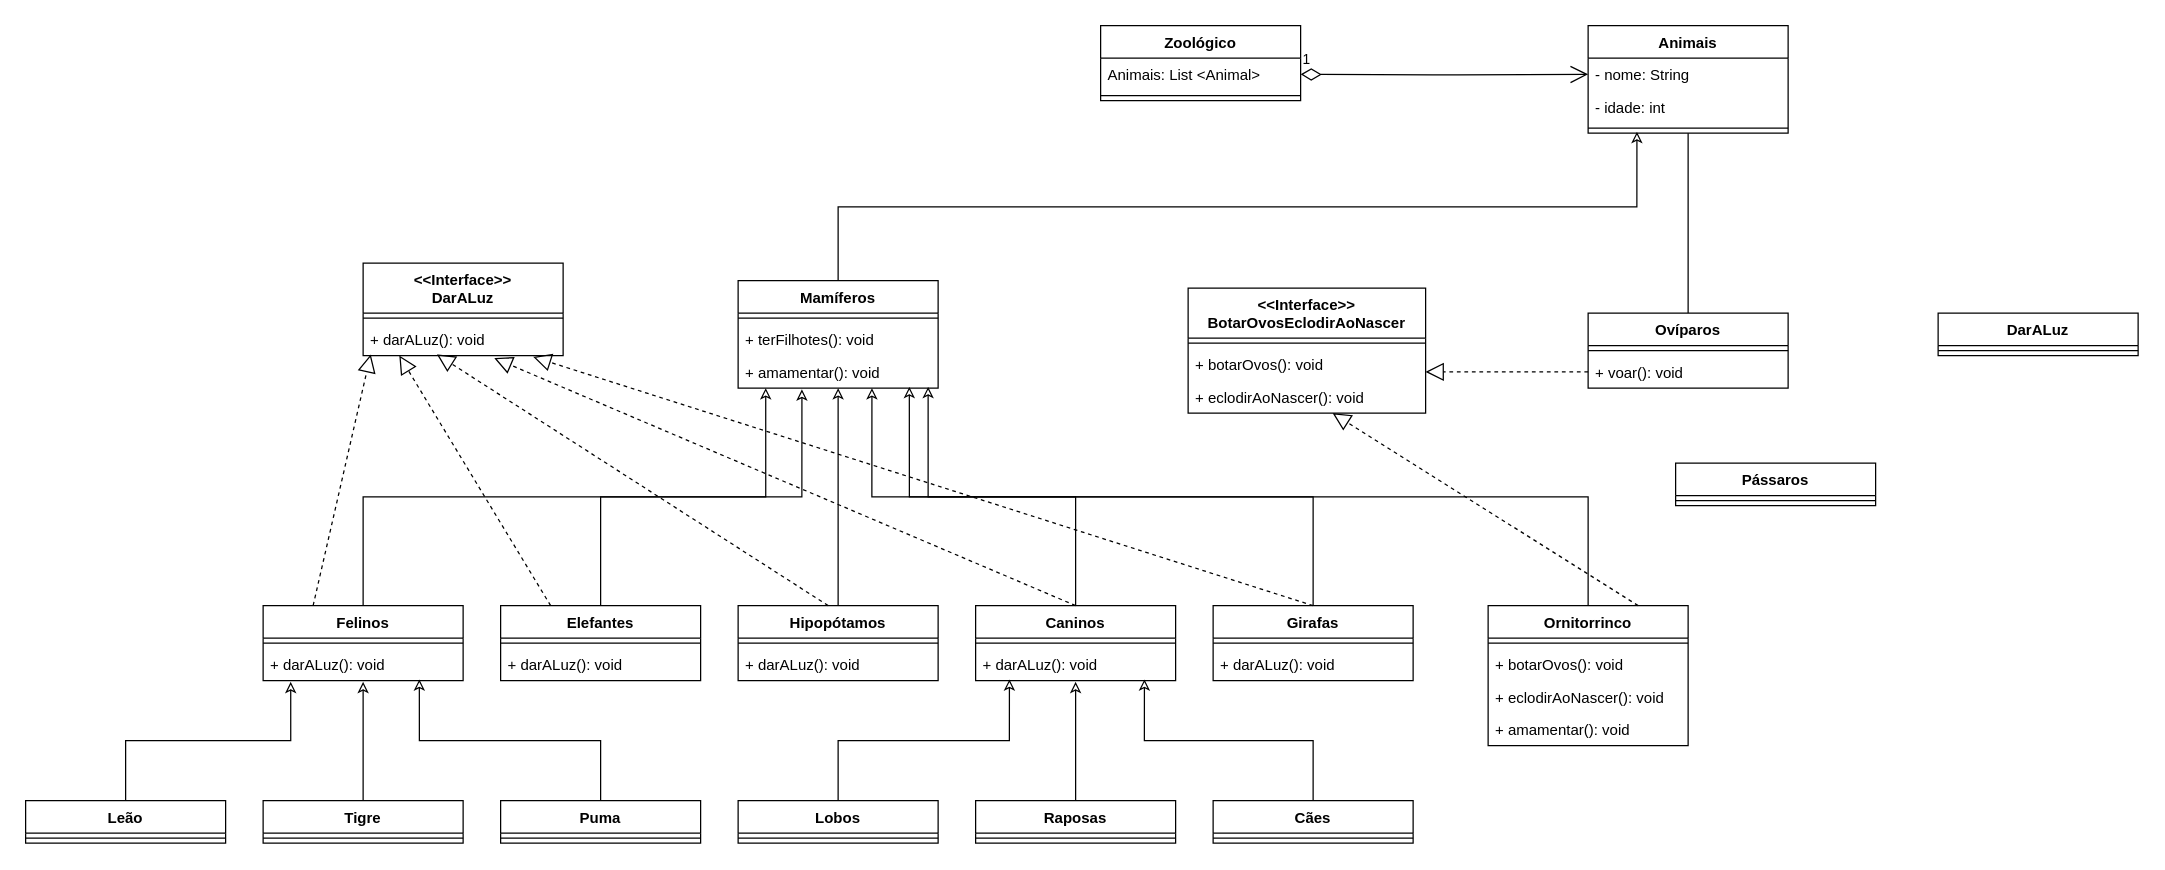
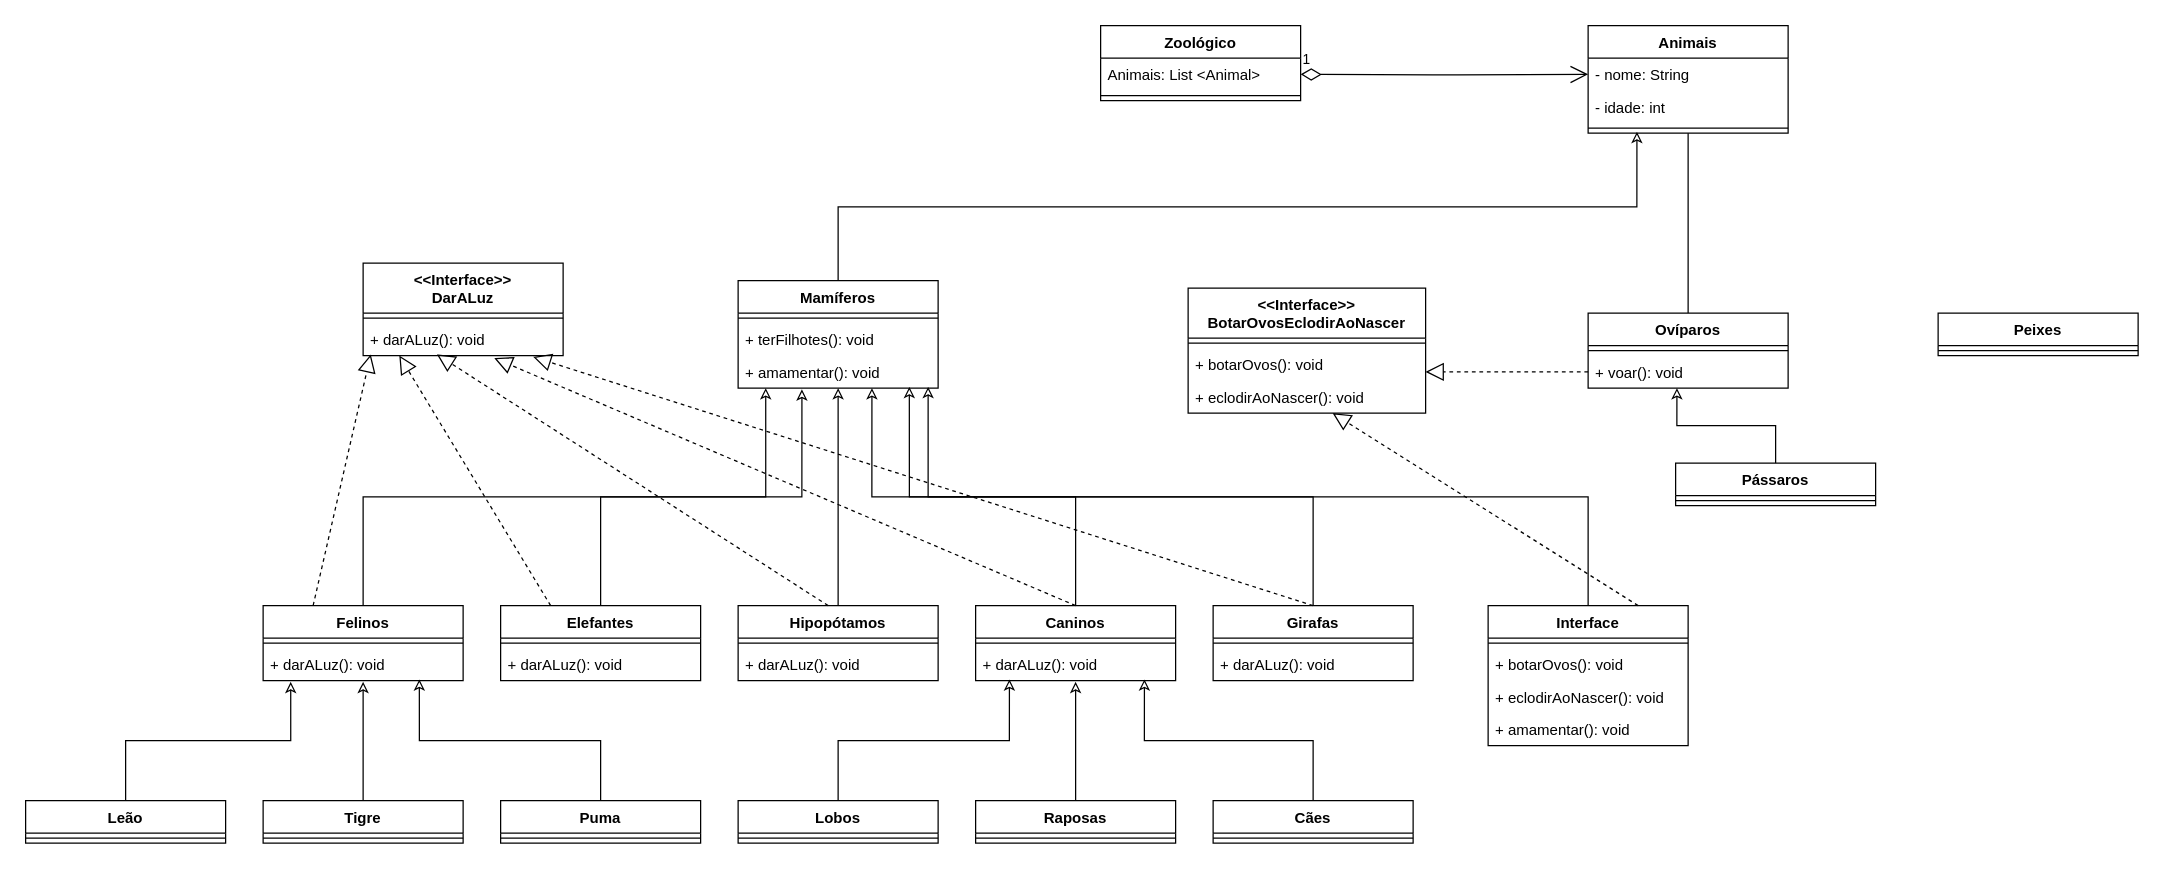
node "DarALuz": label "DarALuz" -> "Peixes"
edge "Pássaros" -> "+ voar(): void": added
node "Ornitorrinco": label "Ornitorrinco" -> "Interface"
